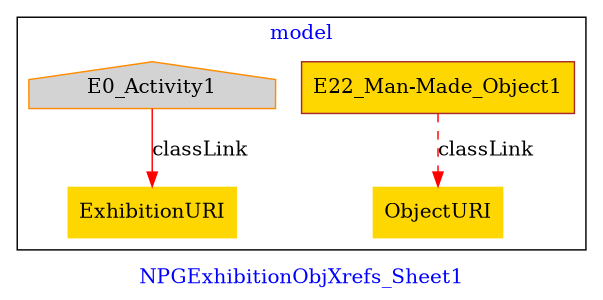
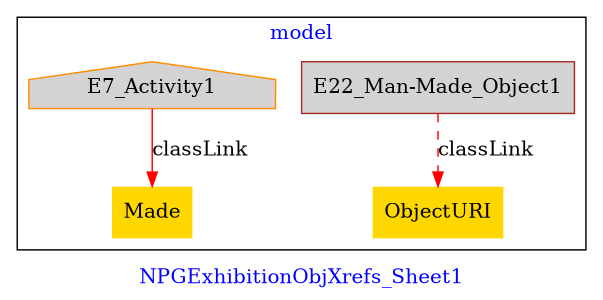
node "E0_Activity1": label "E0_Activity1" -> "E7_Activity1"
node "E22_Man-Made_Object1": fillcolor gold -> lightgray
node "ExhibitionURI": label "ExhibitionURI" -> "Made"
